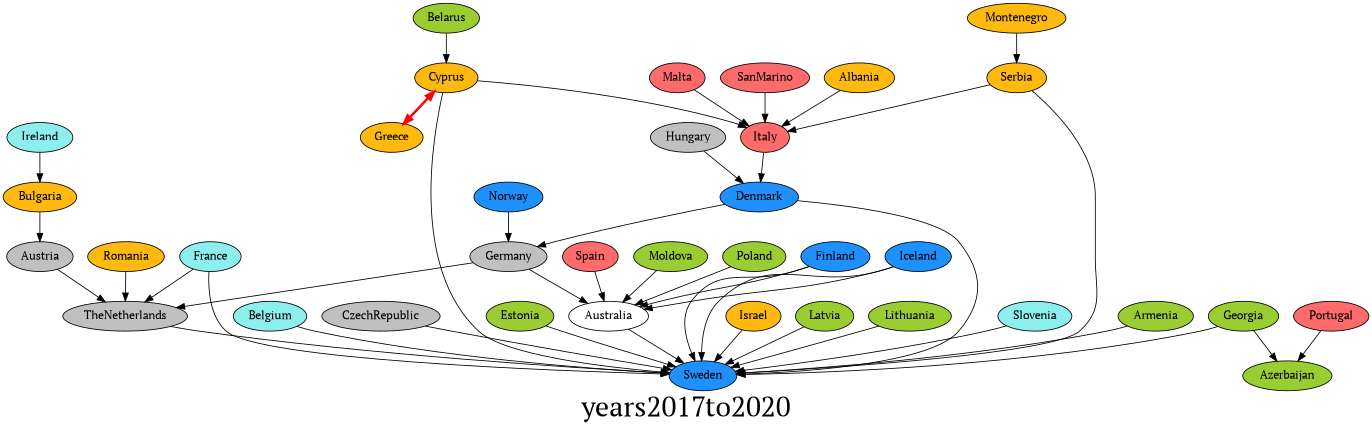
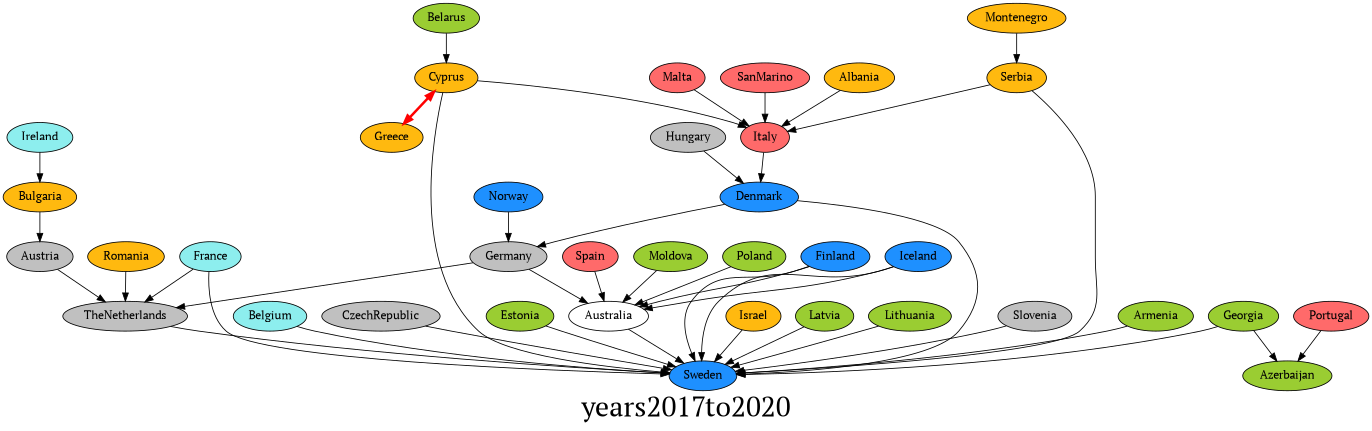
node "Slovenia": fillcolor darkslategray2 -> gray
